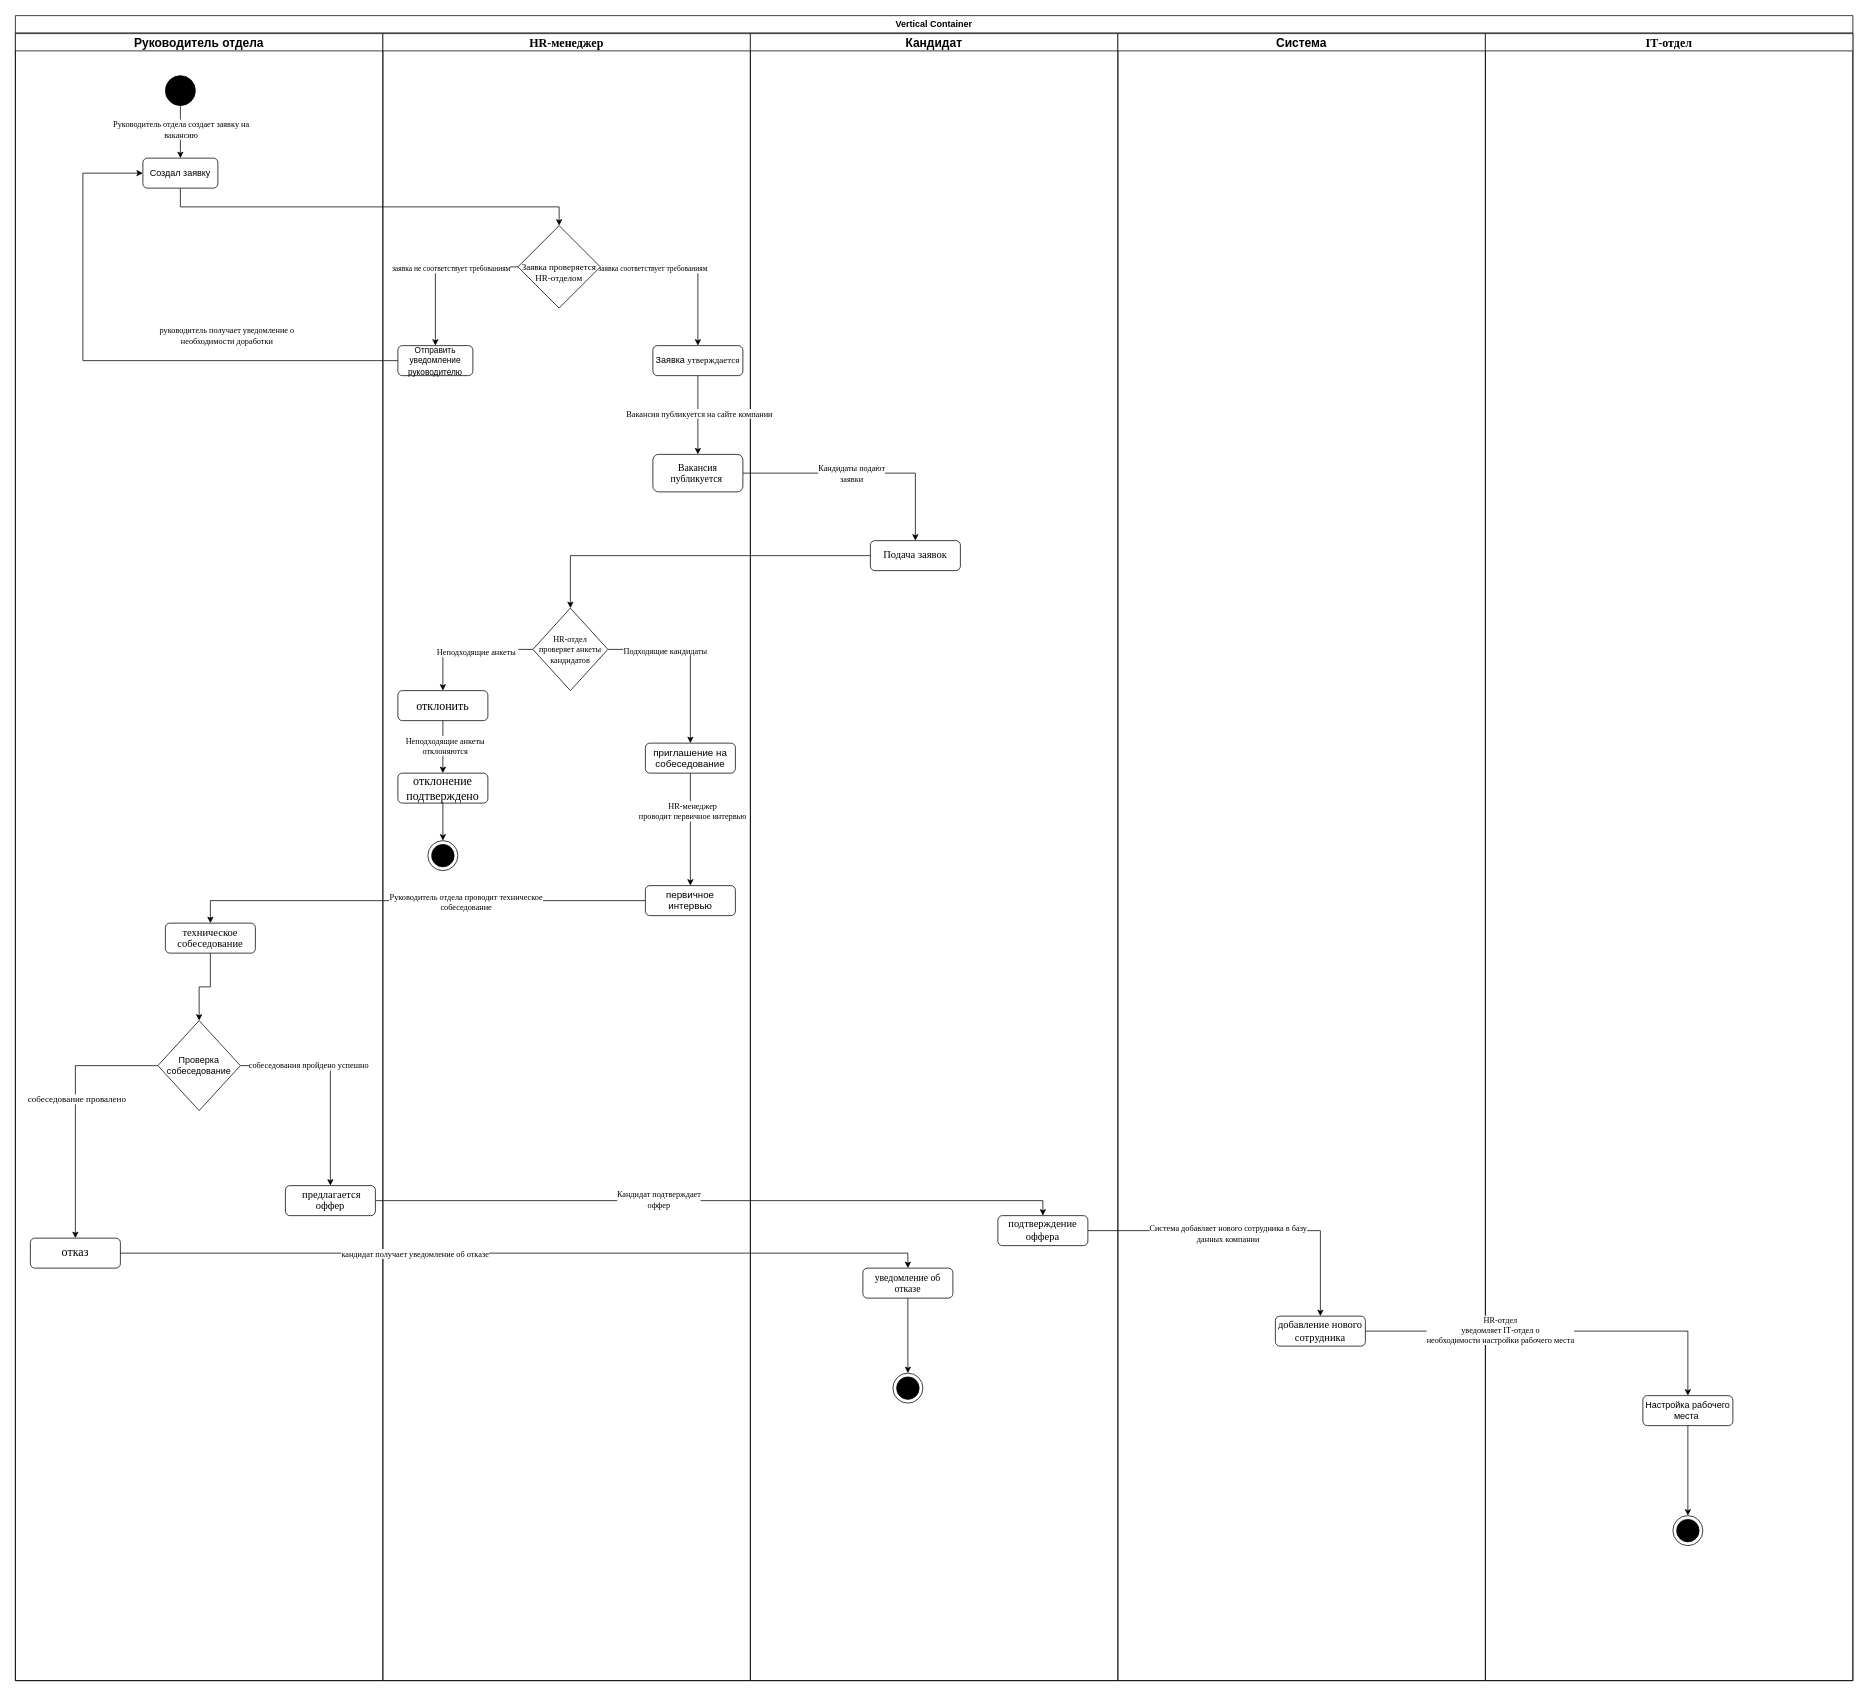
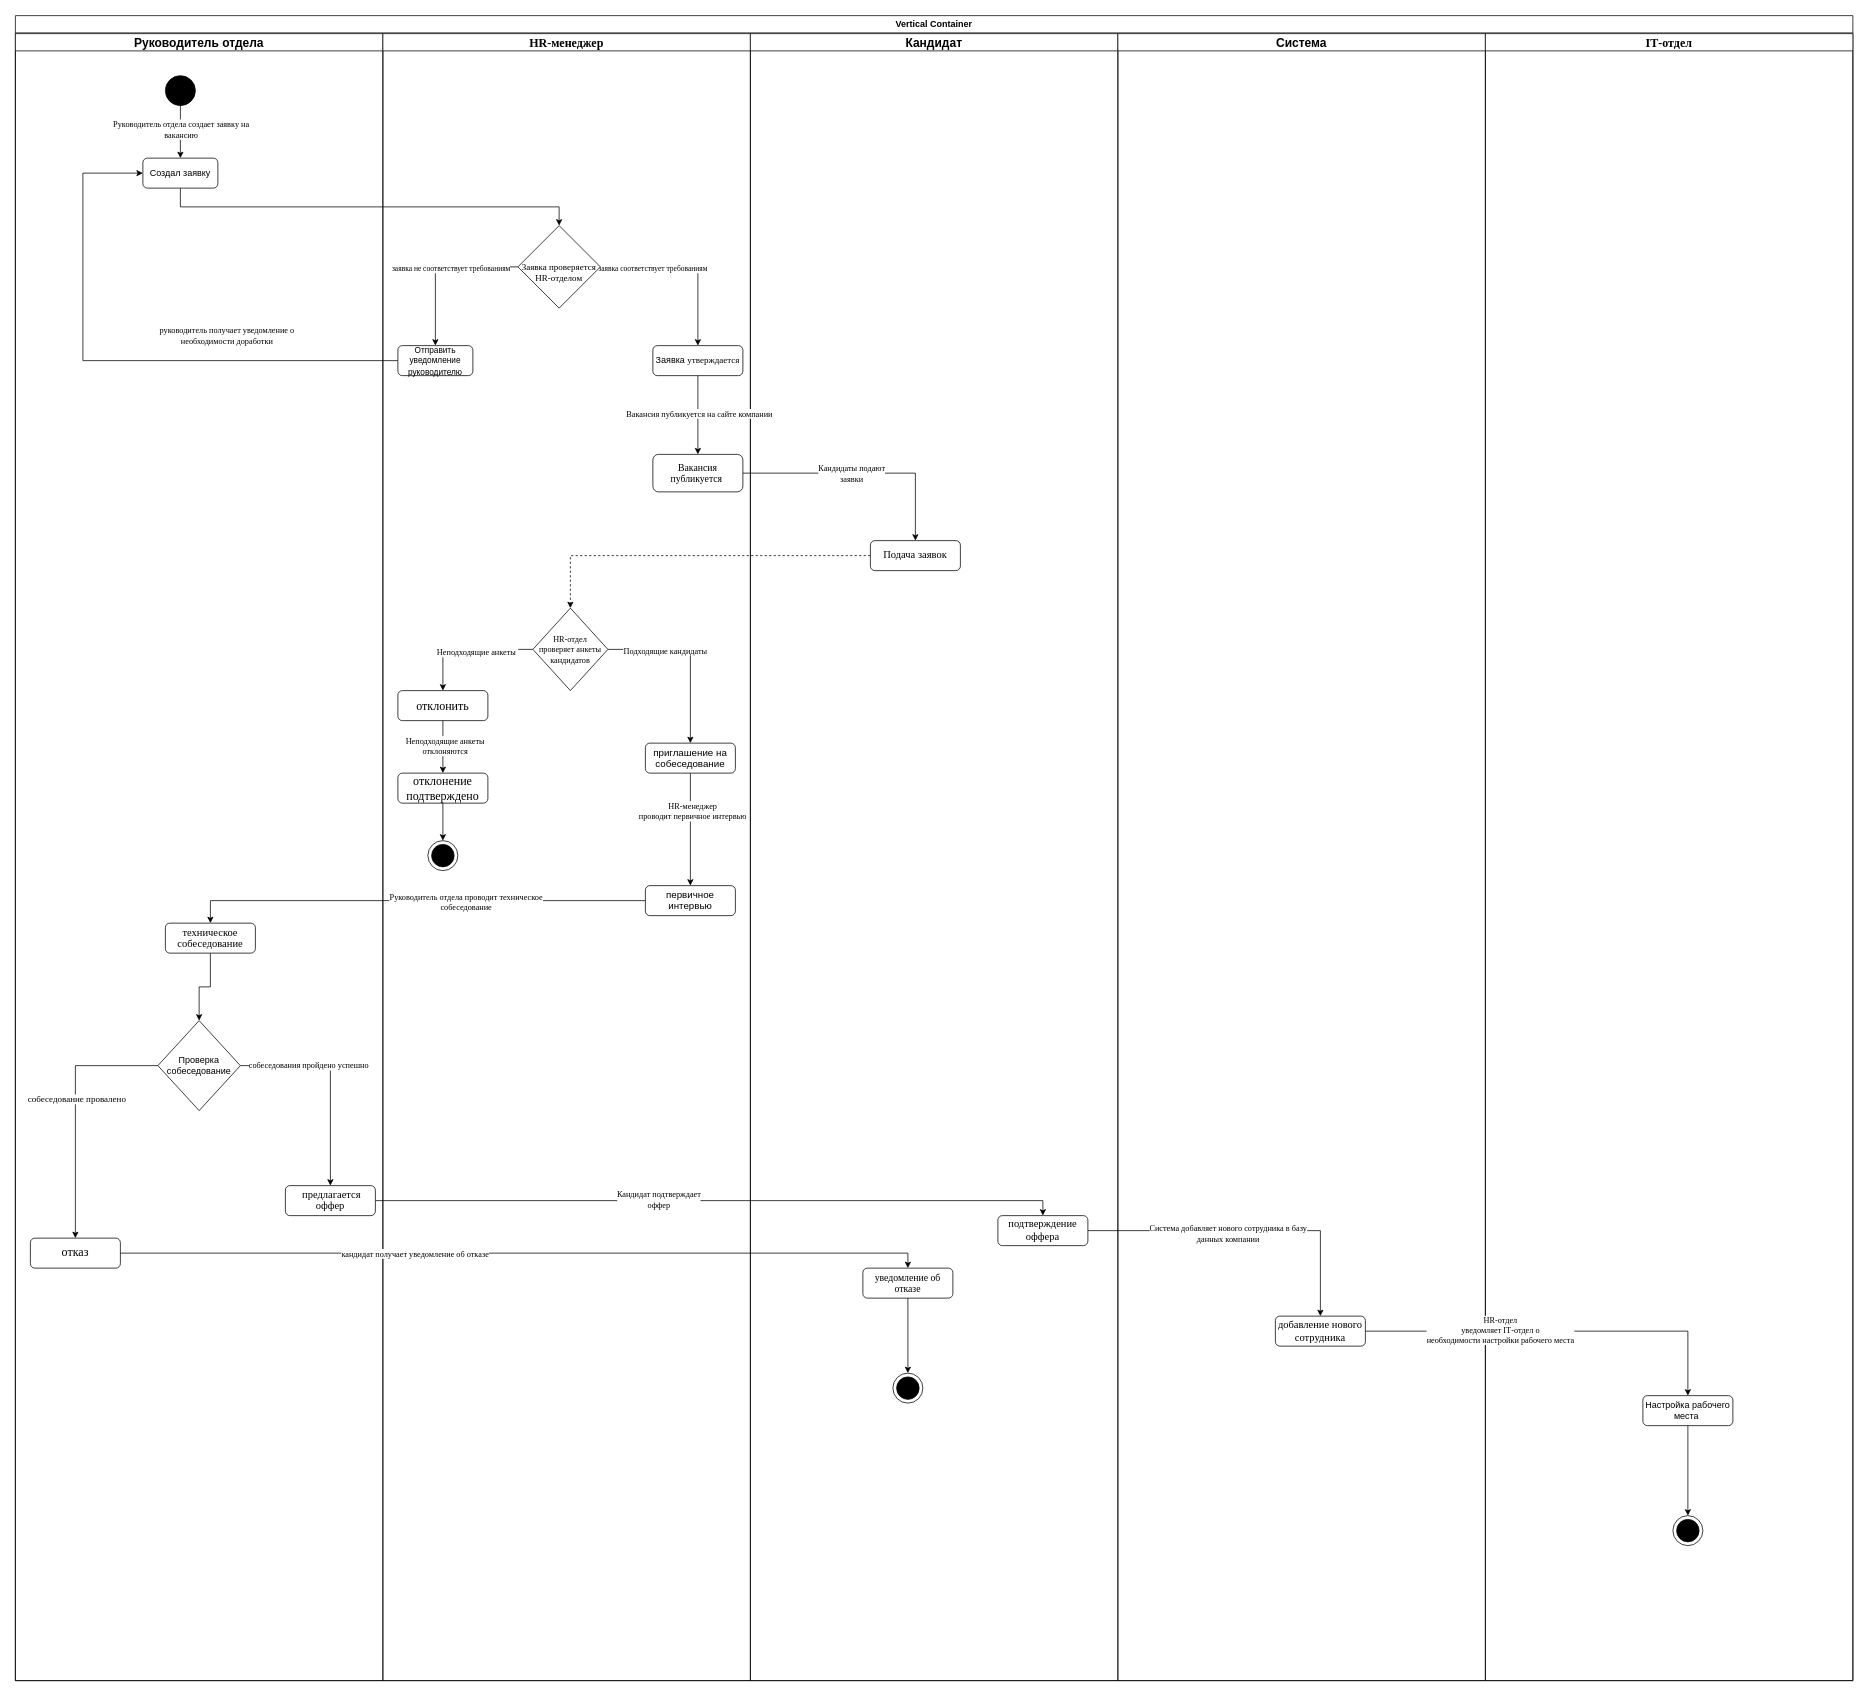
edge "Подача заявок" -> "HR-отдел проверяет анкеты кандидатов": style solid -> dashed
